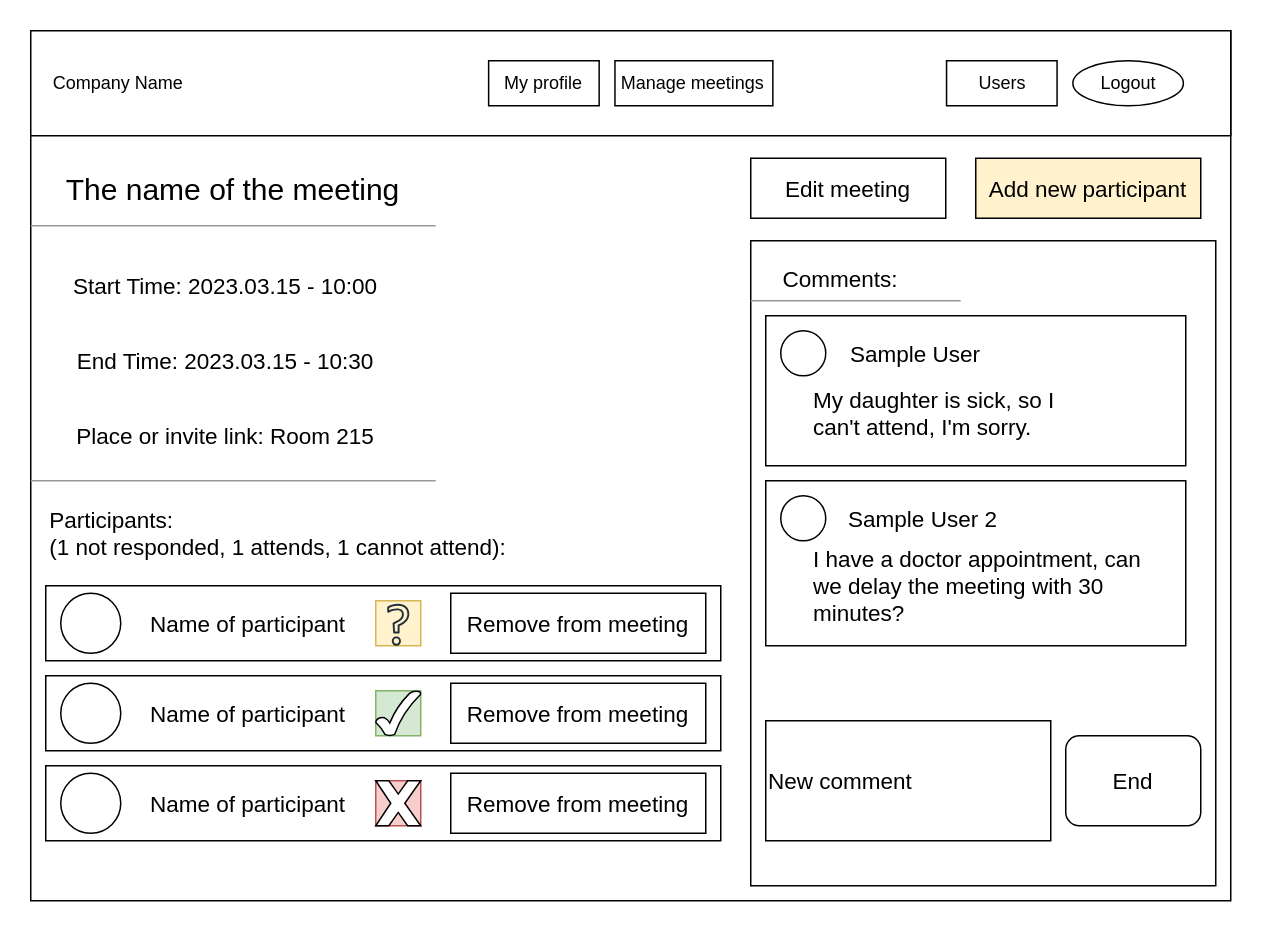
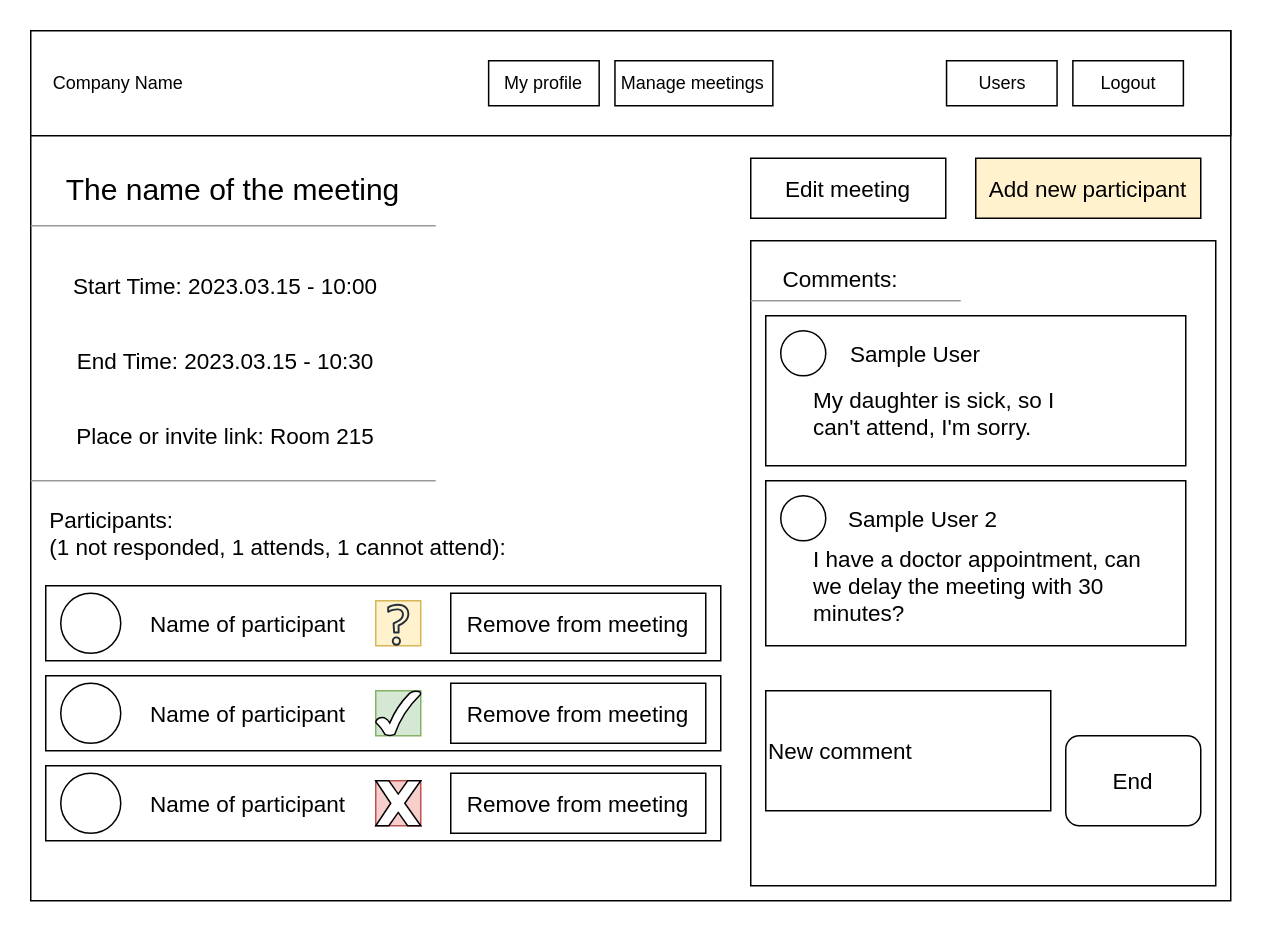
node "Logout": shape ellipse -> rectangle
node "New comment": moved (908, 781) -> (908, 751)
